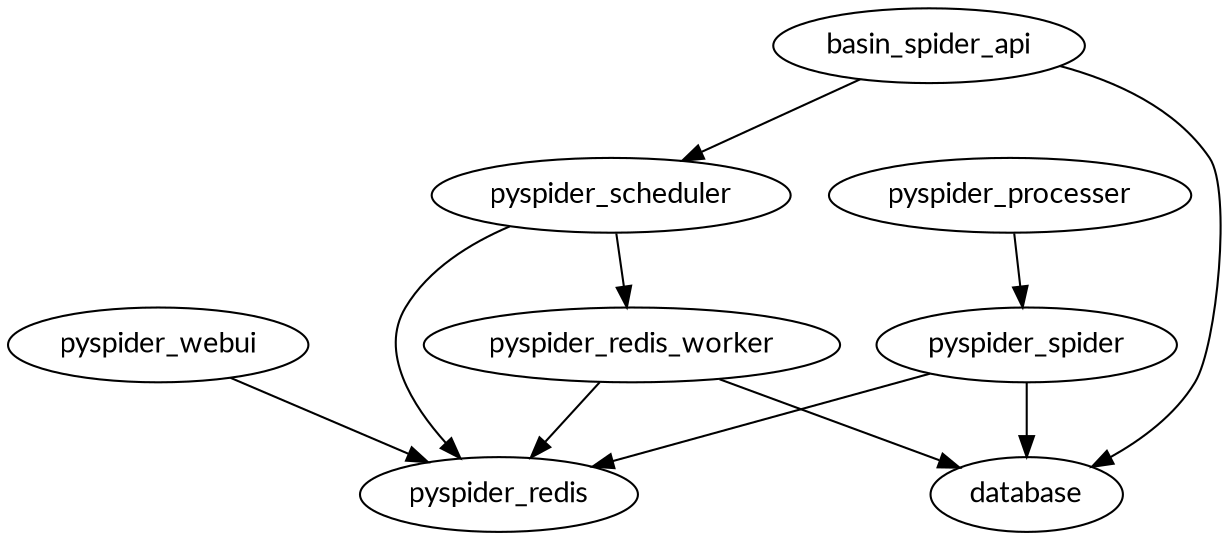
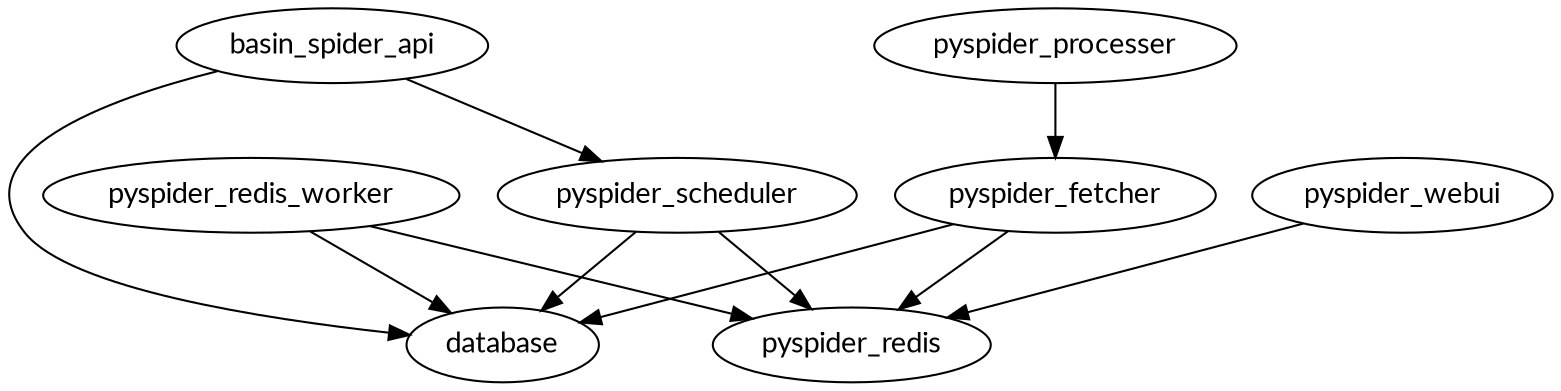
edge "pyspider_scheduler" -> "pyspider_redis_worker": now "pyspider_scheduler" -> "database"
node "pyspider_spider": label "pyspider_spider" -> "pyspider_fetcher"
